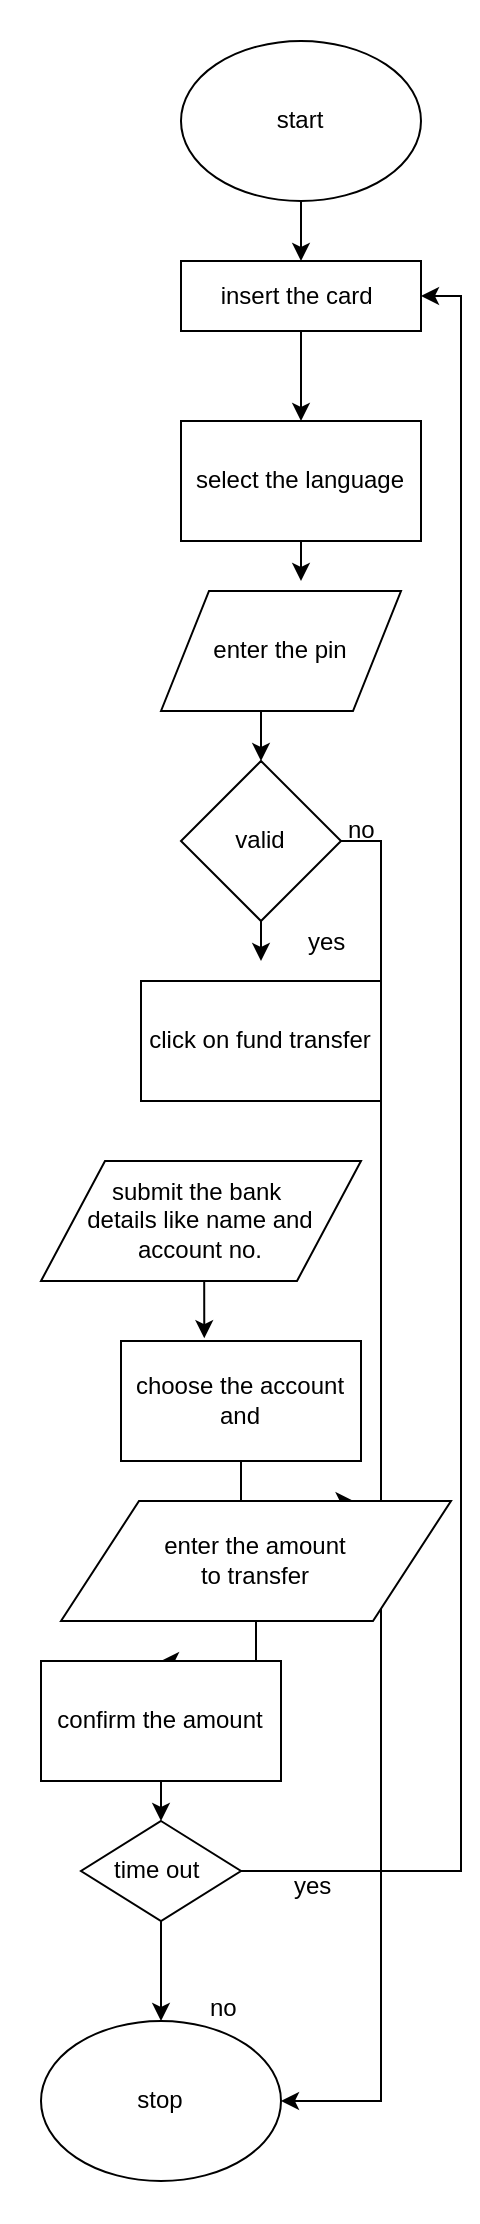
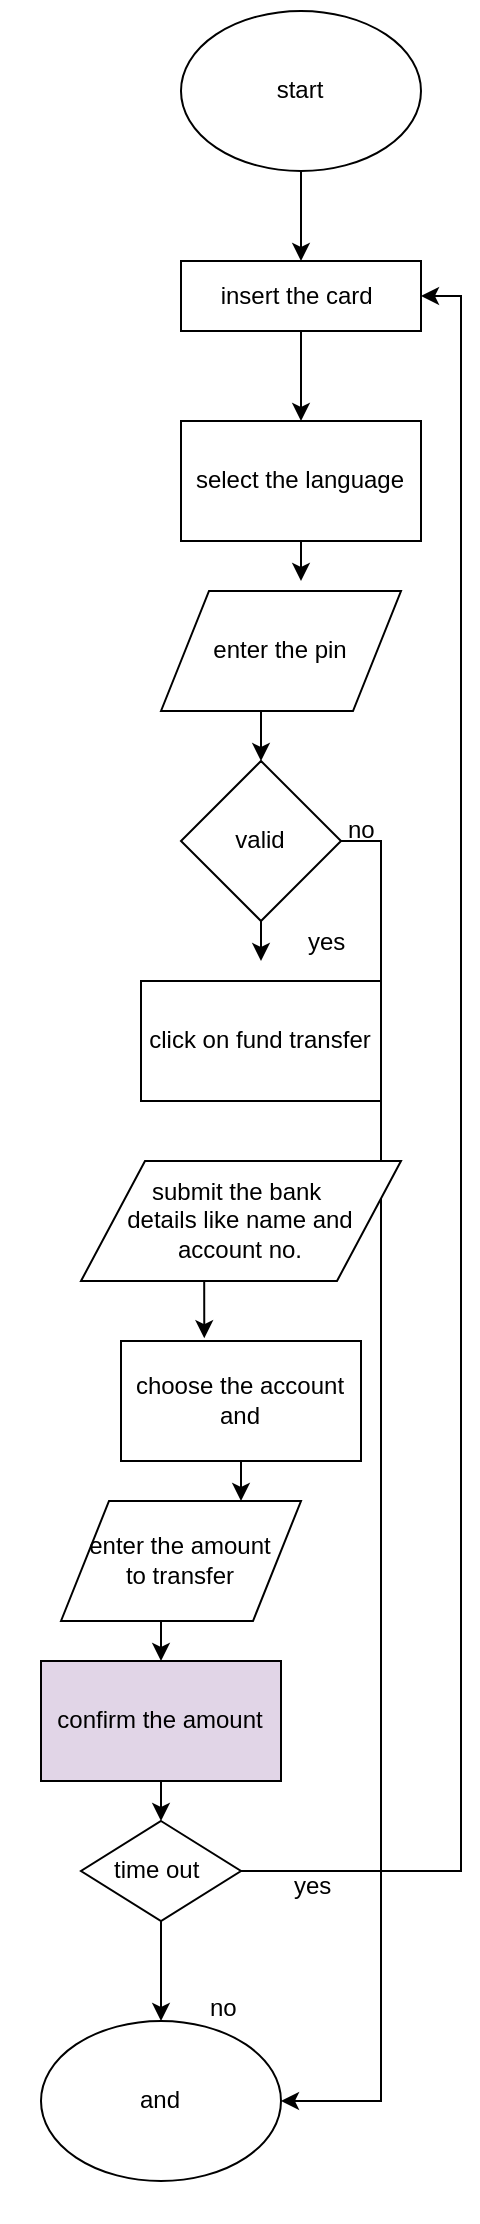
node "start": moved (301, 121) -> (301, 91)
node "submit the bank details like name and account no.": moved (201, 1221) -> (241, 1221)
node "enter the amount to transfer": size 390x120 -> 240x120
node "confirm the amount": fillcolor #ffffff -> #e1d5e7
node "stop": label "stop" -> "and"
